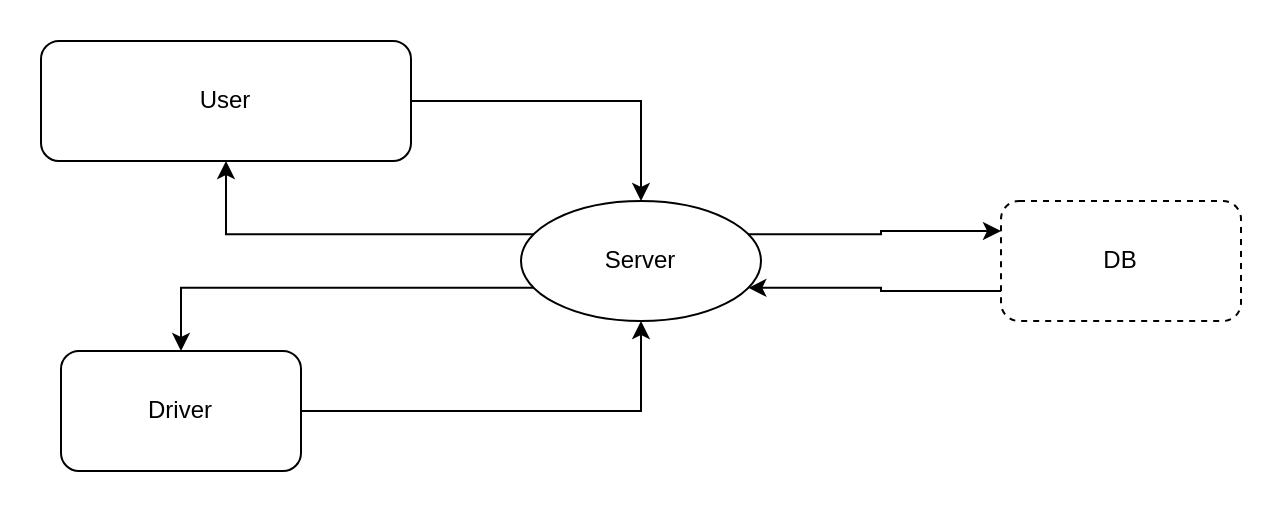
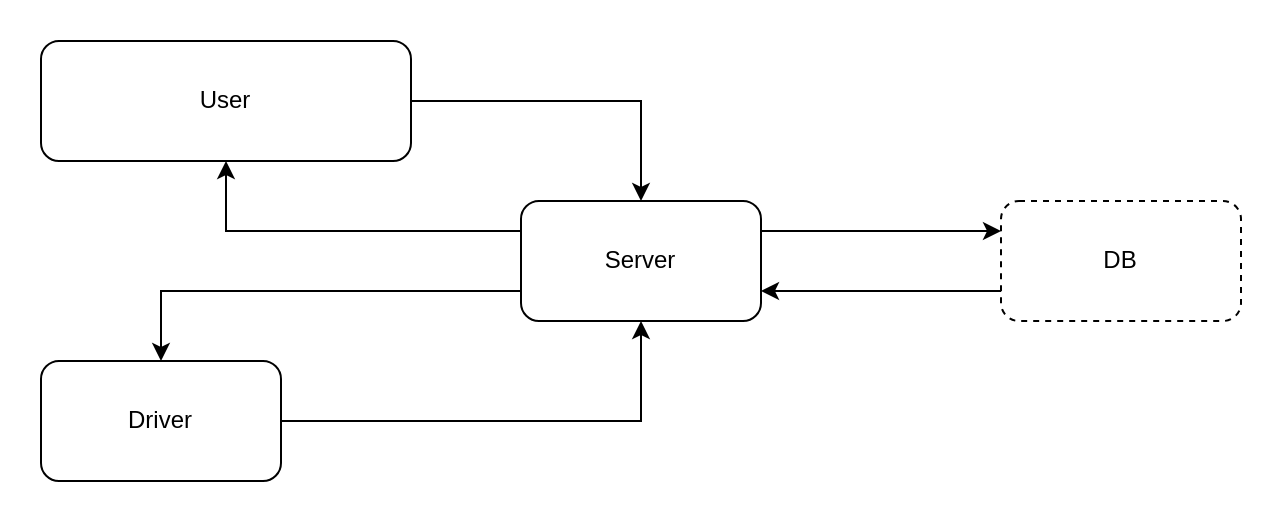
node "Server": shape ellipse -> rounded rectangle
node "Driver": moved (181, 411) -> (161, 421)
